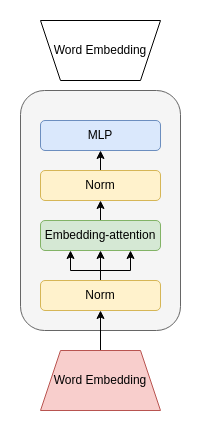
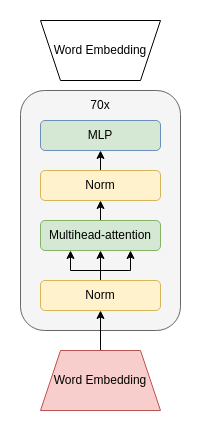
node "70x": added
node "MLP": fillcolor #dae8fc -> #d5e8d4
node "Embedding-attention": label "Embedding-attention" -> "Multihead-attention"
